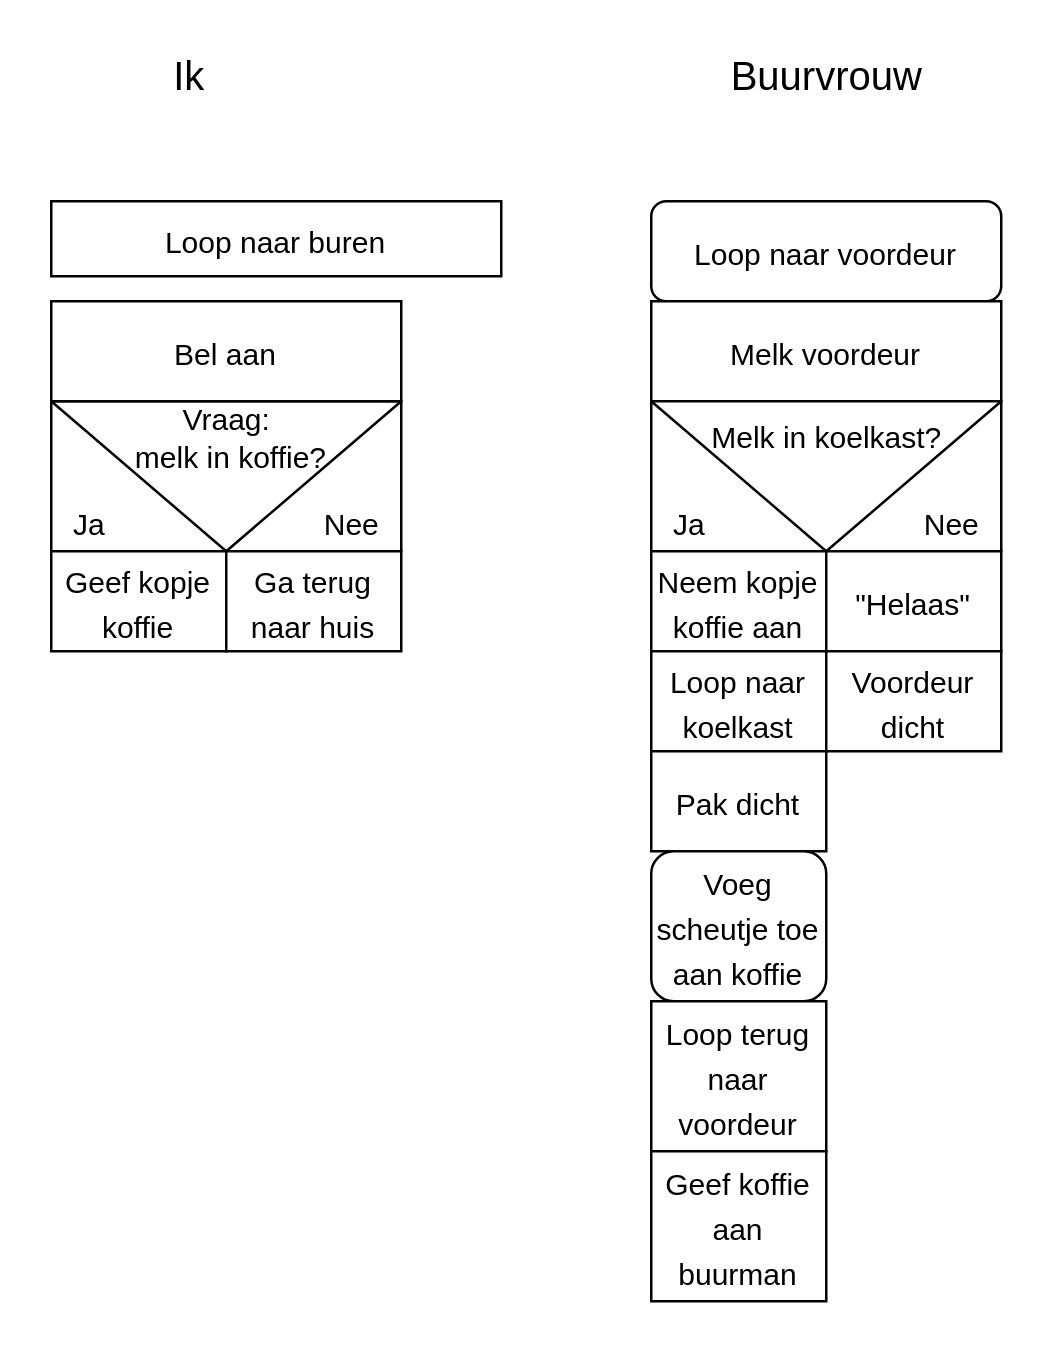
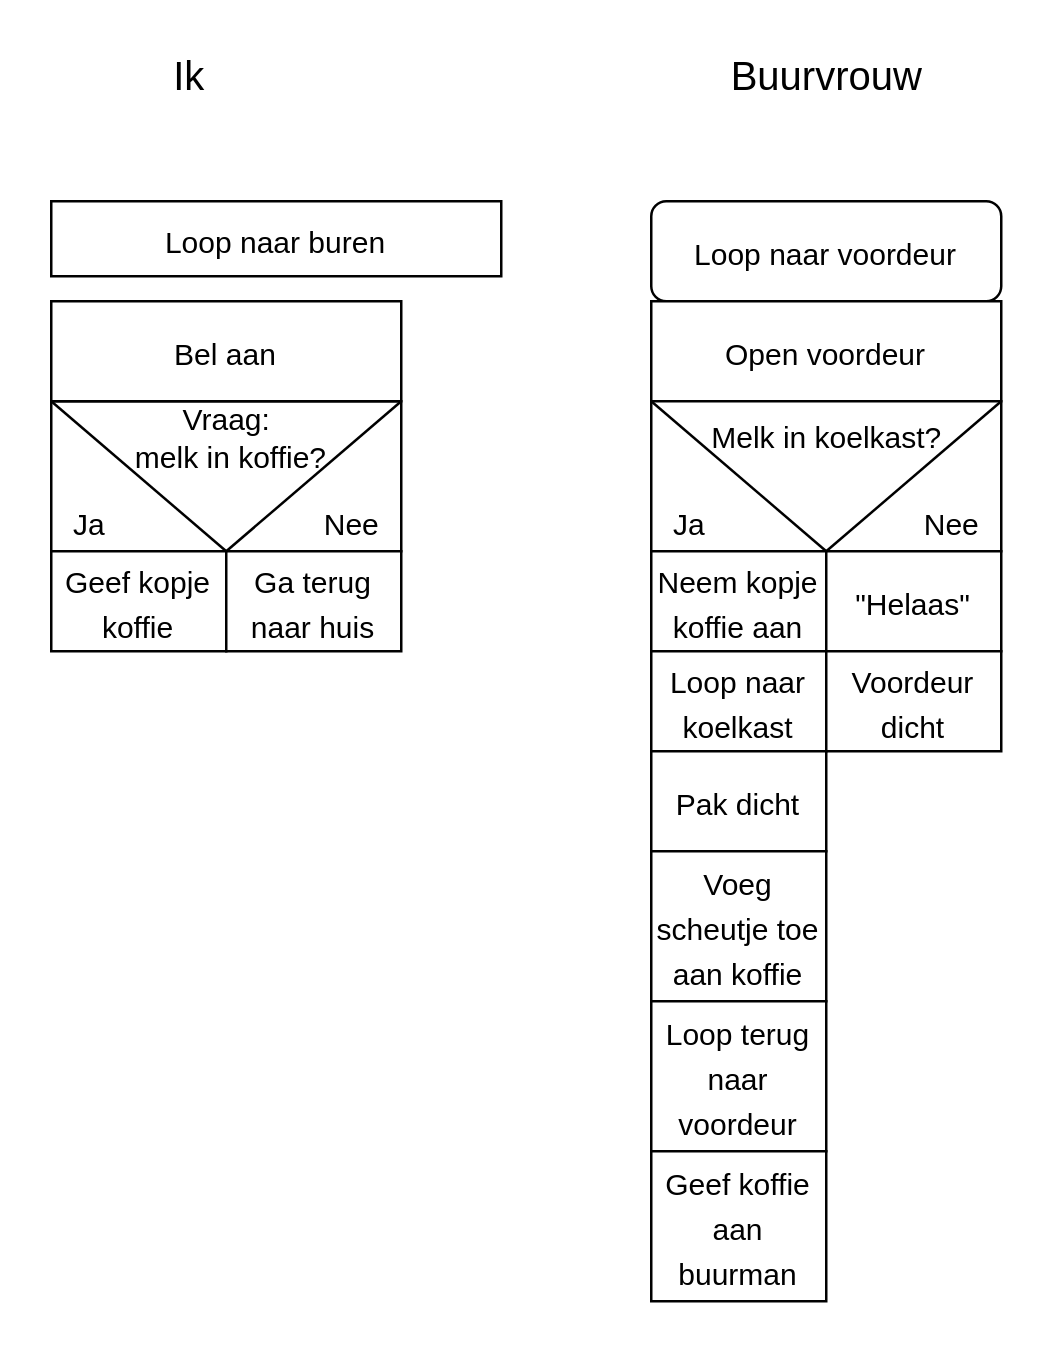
node "Melk voordeur": label "Melk voordeur" -> "Open voordeur"
node "Voeg scheutje toe aan koffie": shape rounded rectangle -> rectangle
